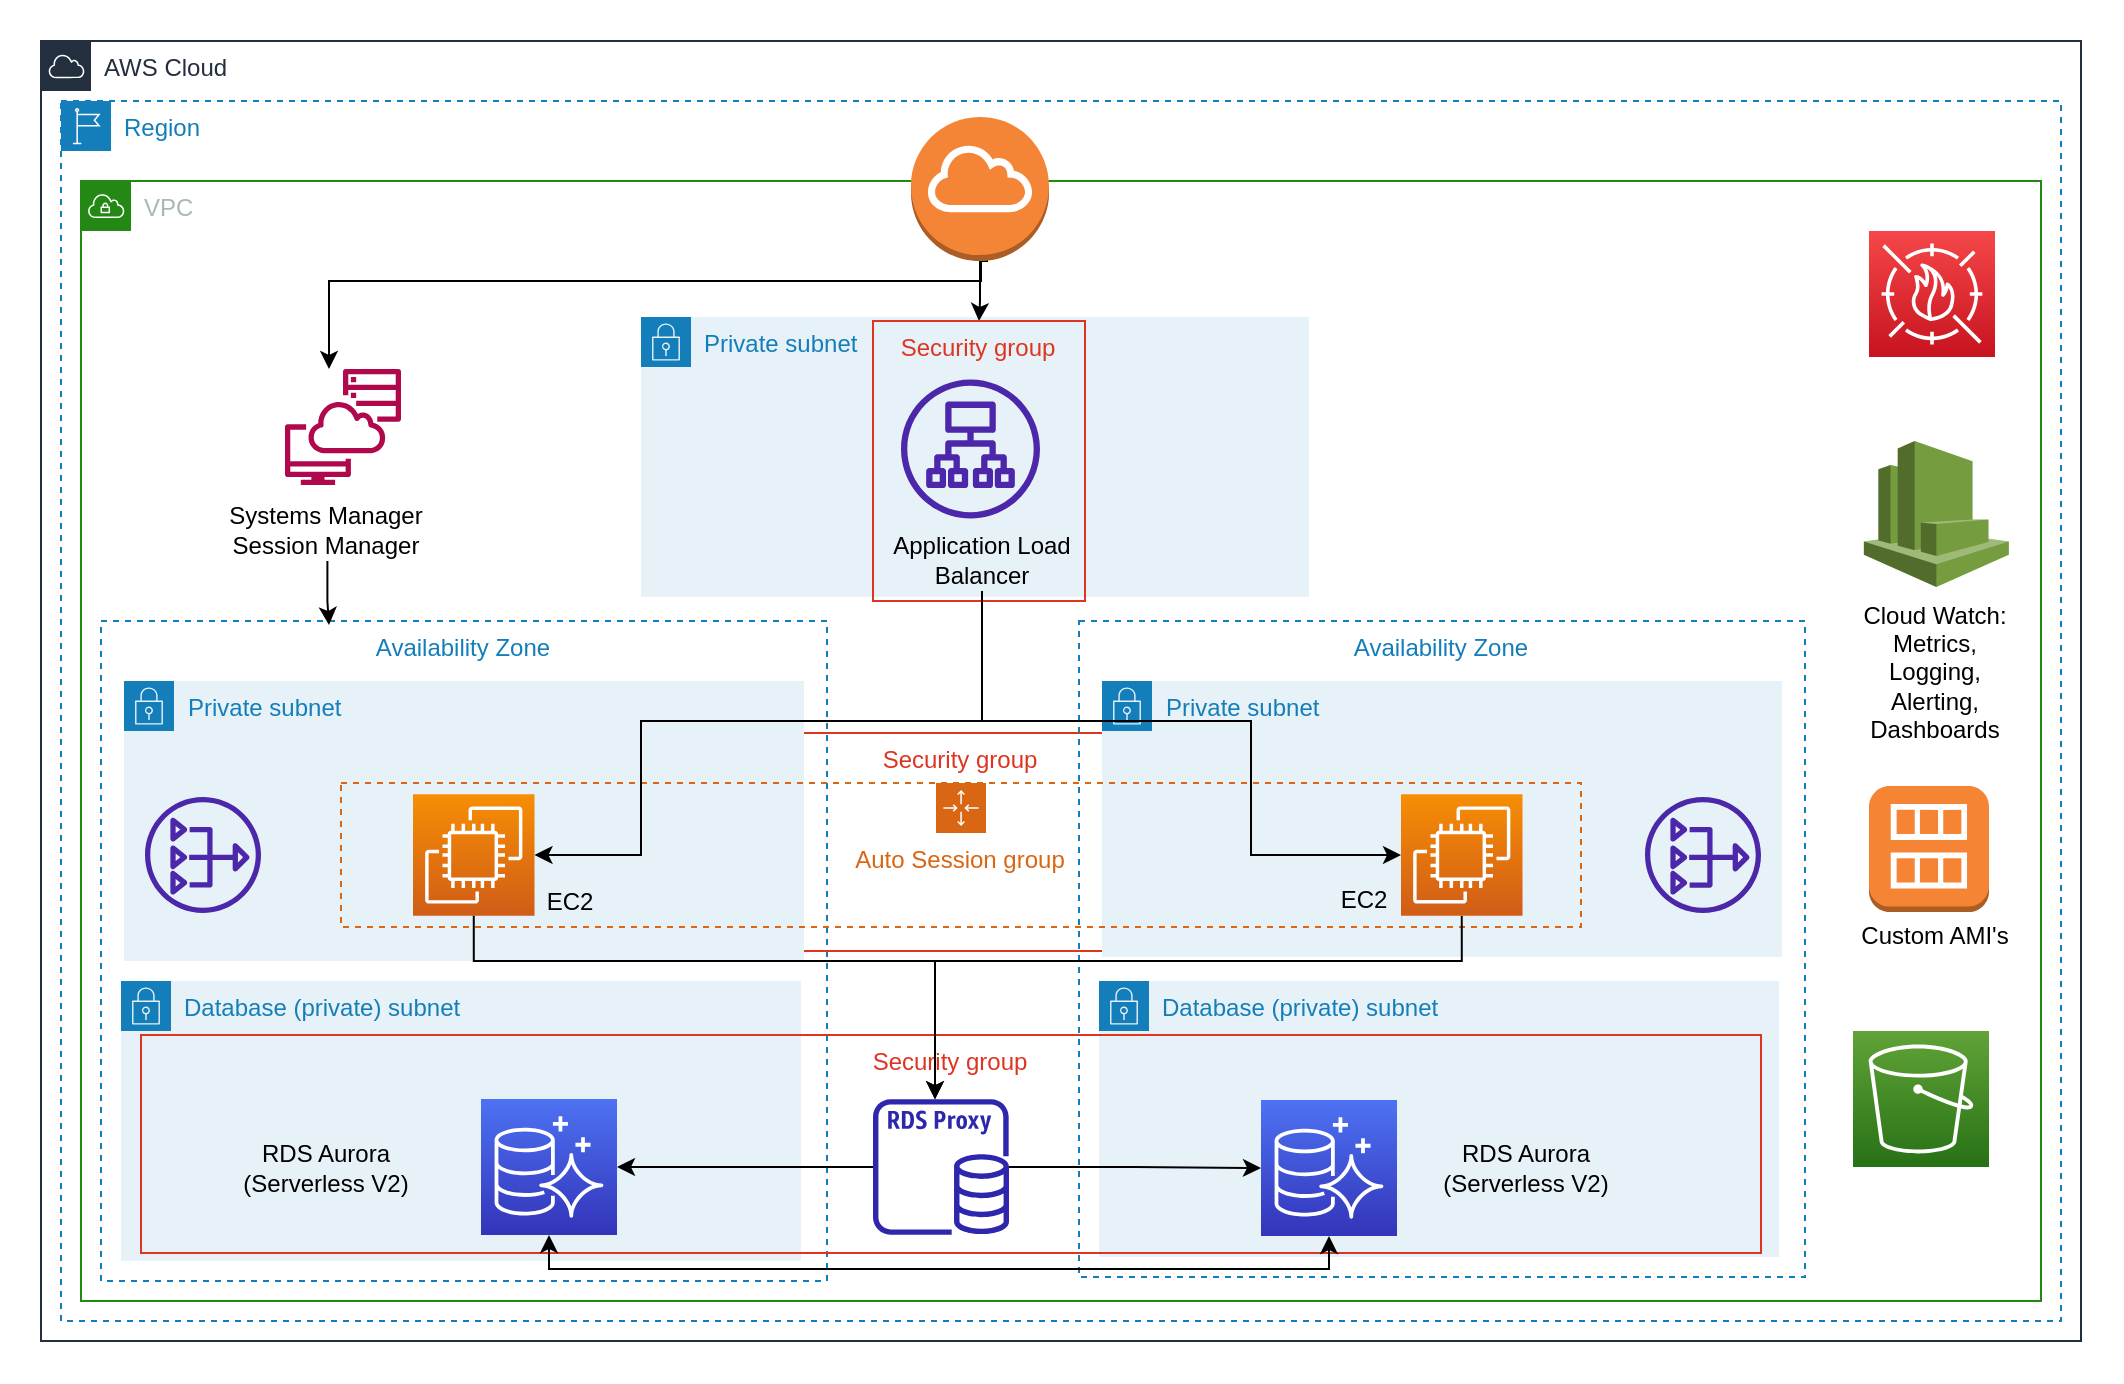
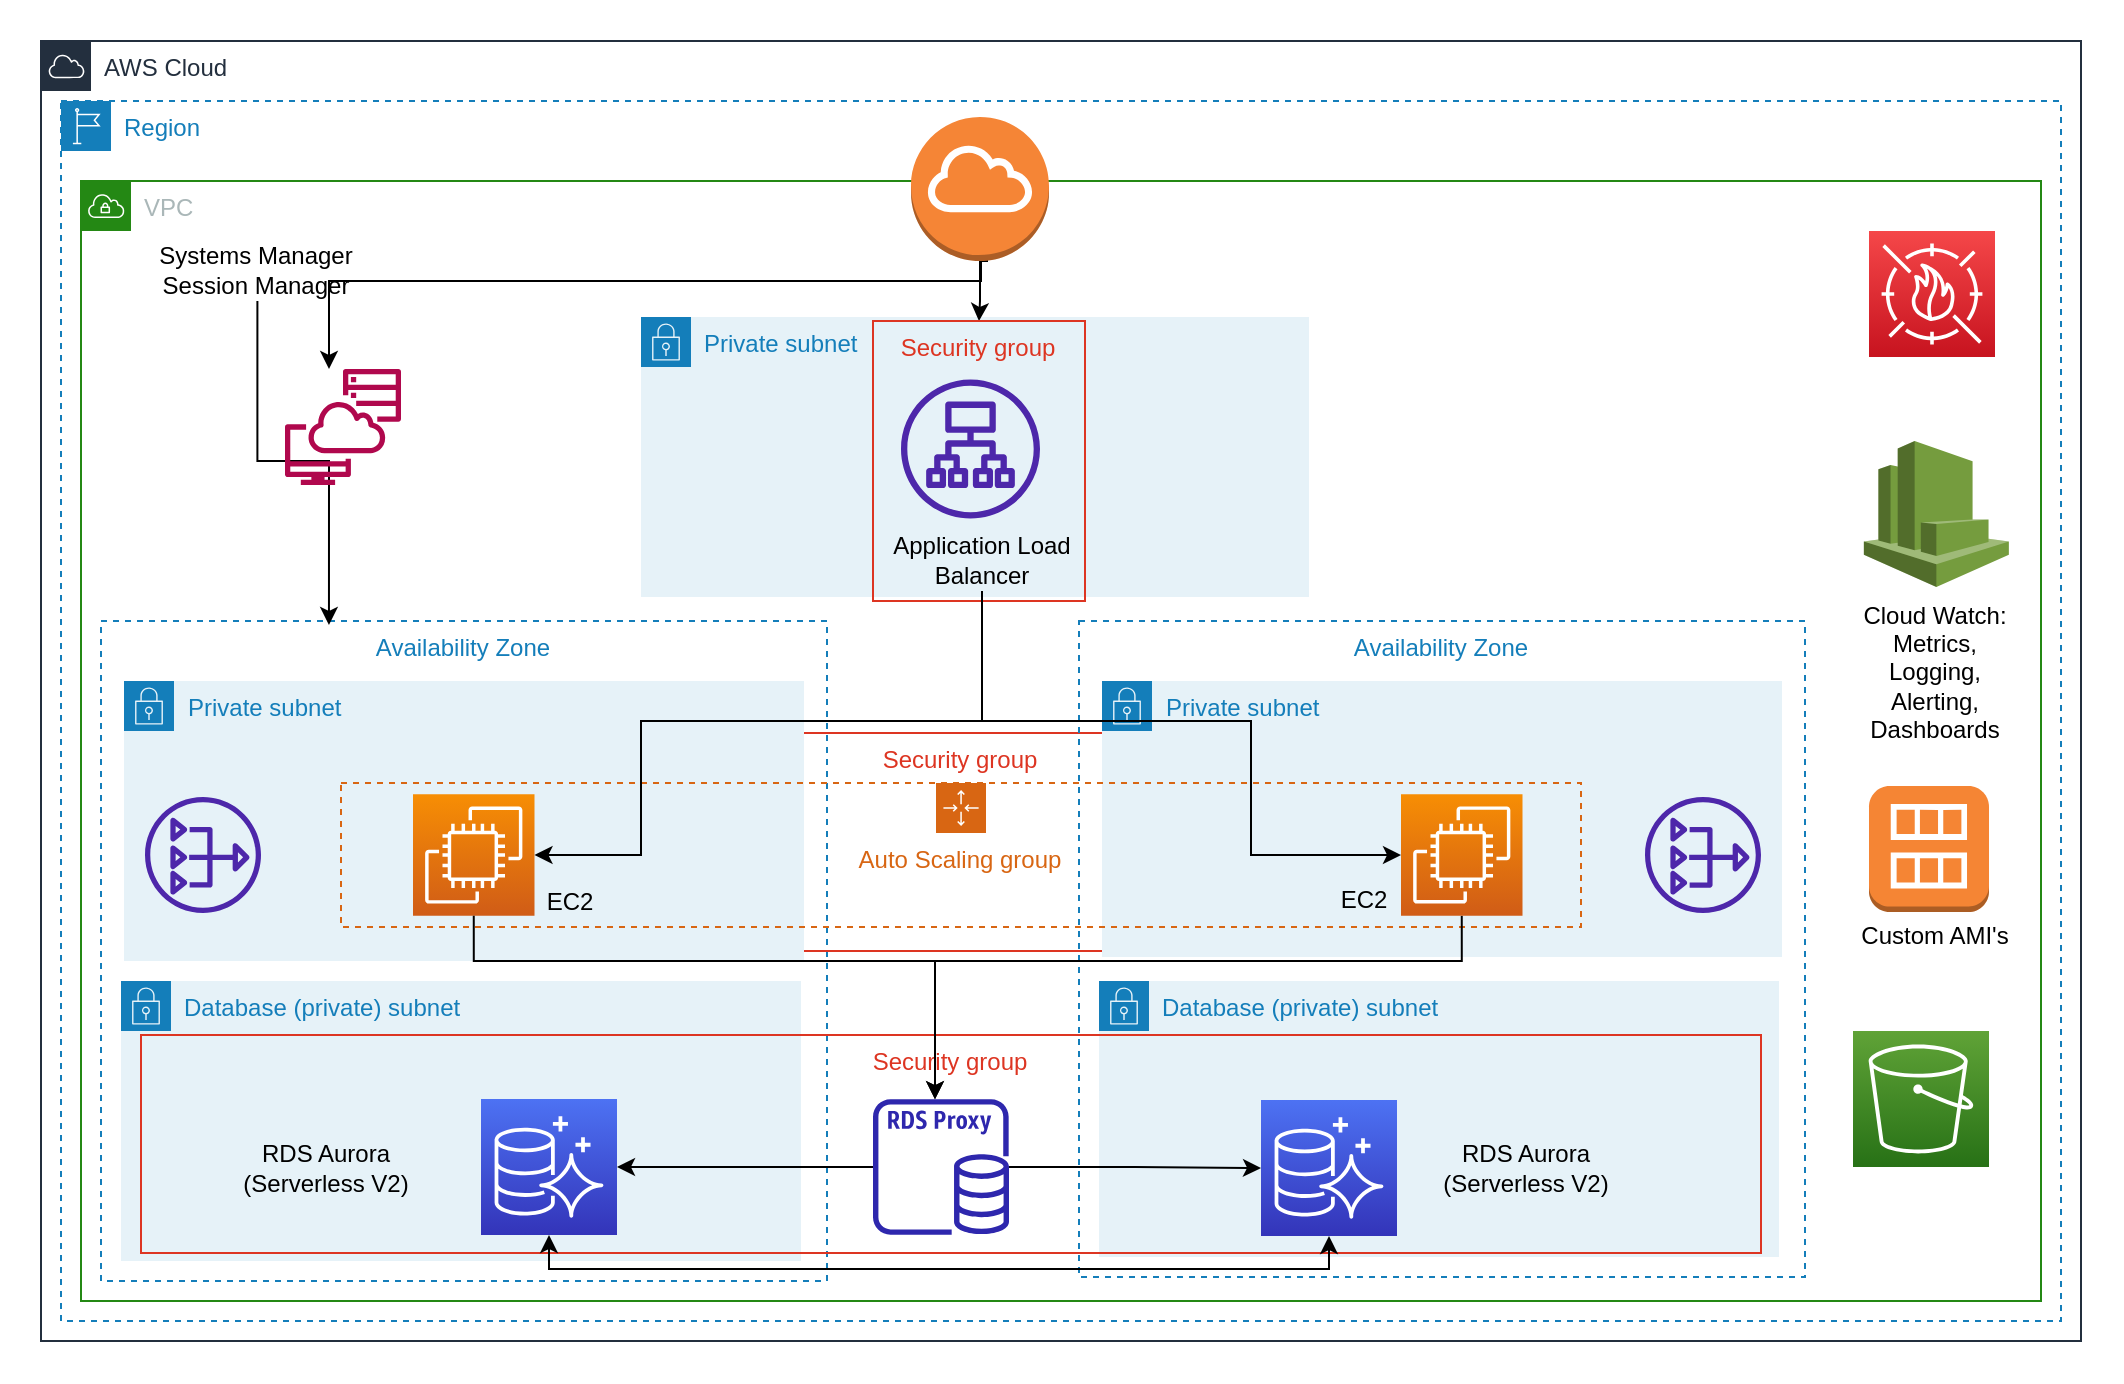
node "Systems Manager Session Manager": moved (327, 531) -> (257, 271)
node "Auto Session group": label "Auto Session group" -> "Auto Scaling group"
